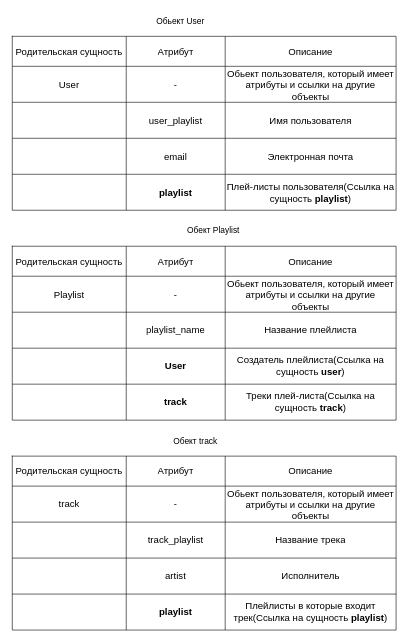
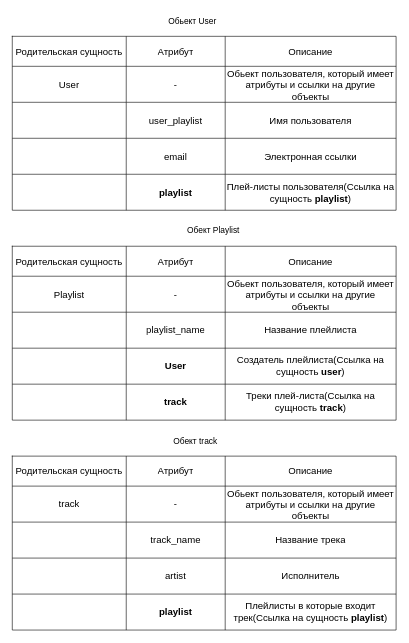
node "Обьект User": moved (180, 21) -> (192, 21)
node "Электронная почта": label "Электронная почта" -> "Электронная ссылки"
node "track_playlist": label "track_playlist" -> "track_name"
